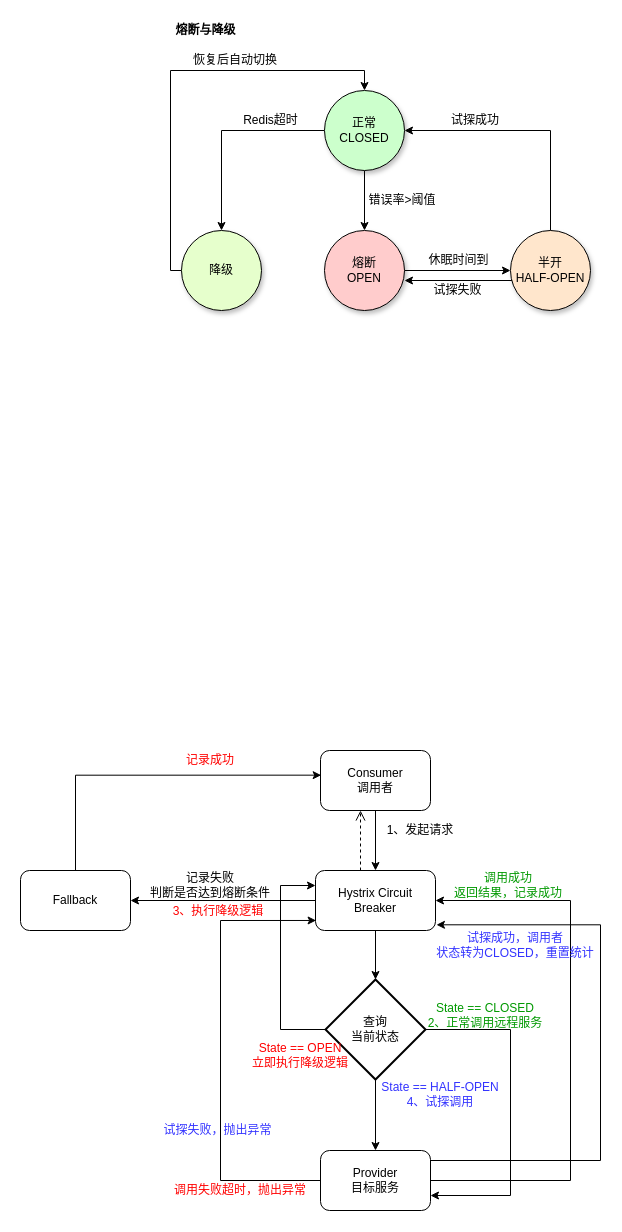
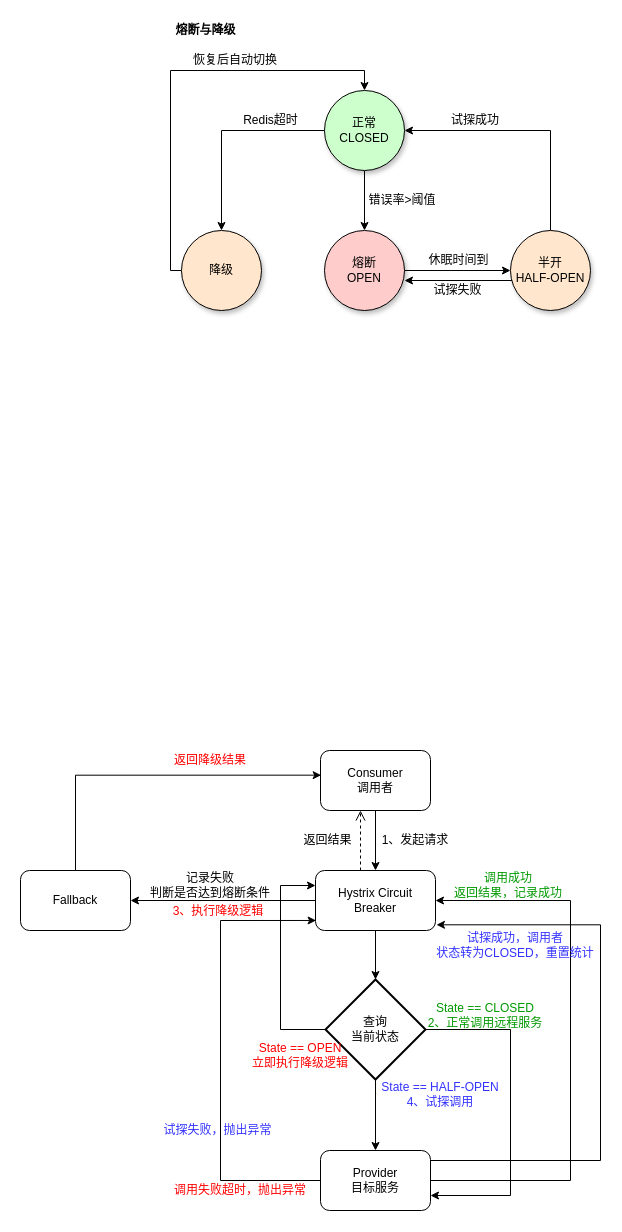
node "降级": fillcolor #e6ffcc -> #ffe6cc
node "记录成功": label "记录成功" -> "返回降级结果"
node "1、发起请求": moved (421, 831) -> (416, 841)
node "返回结果": added
